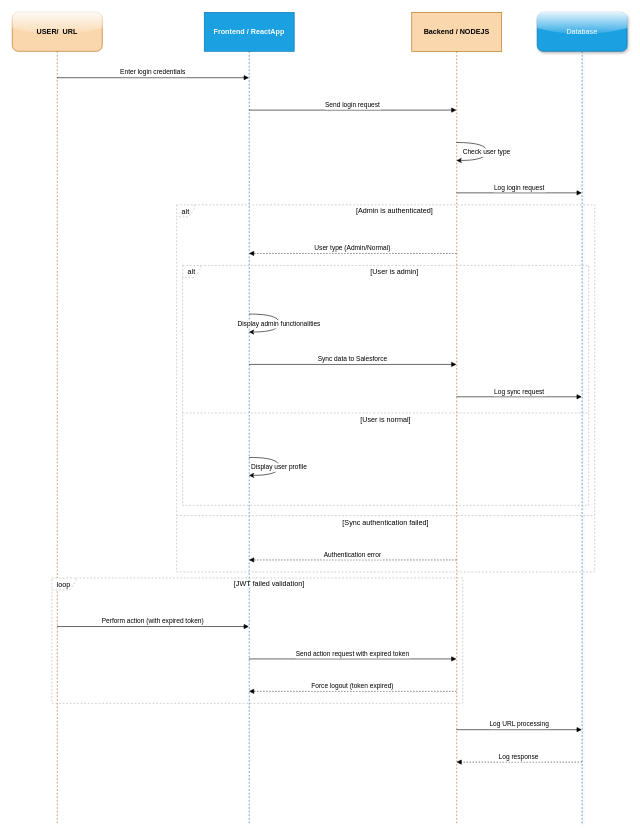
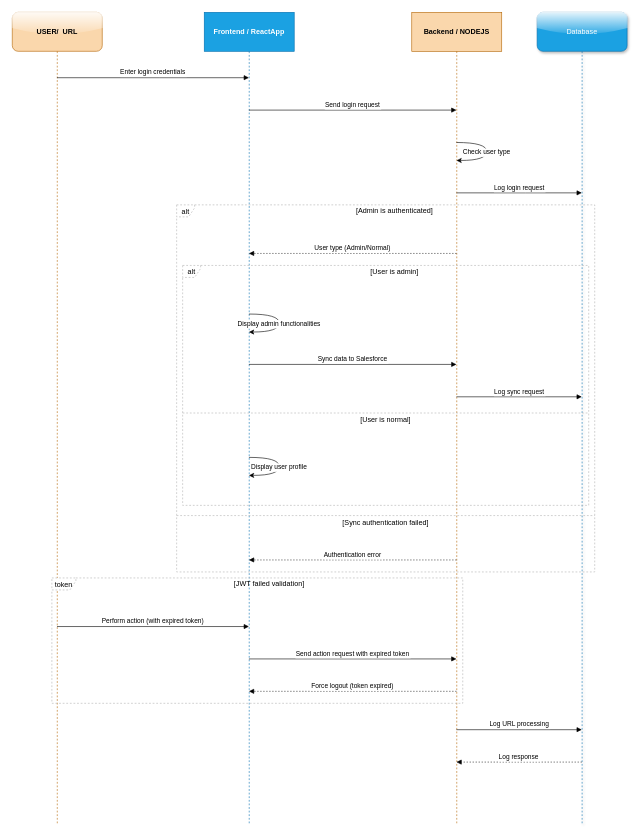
node "loop": label "loop" -> "token"
